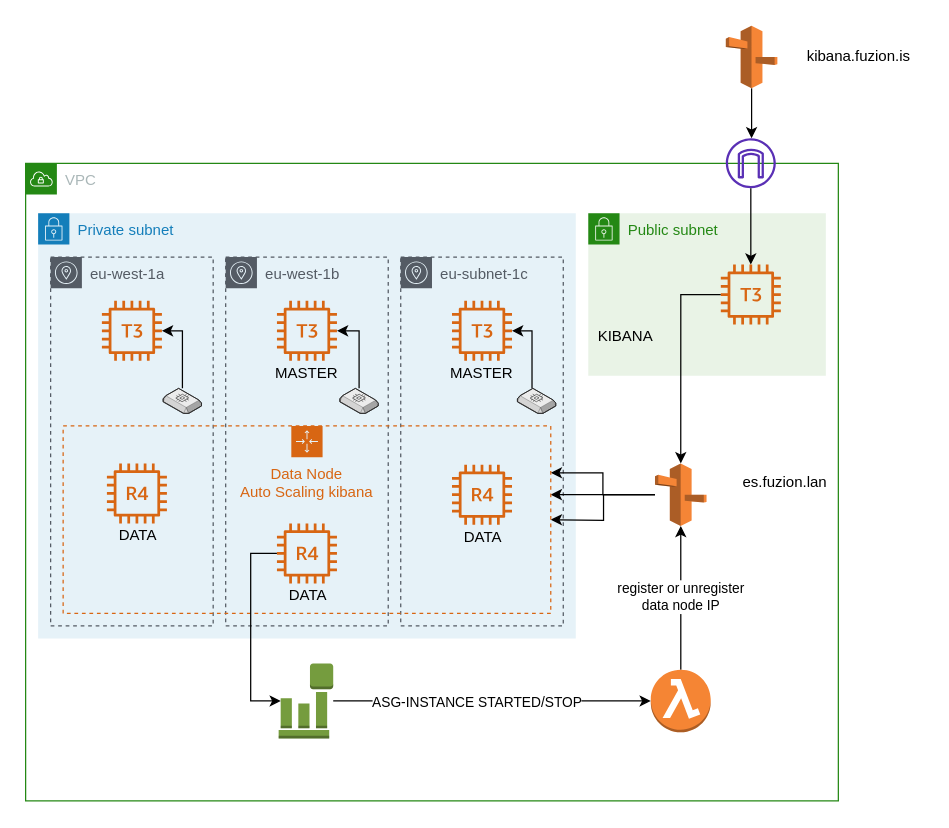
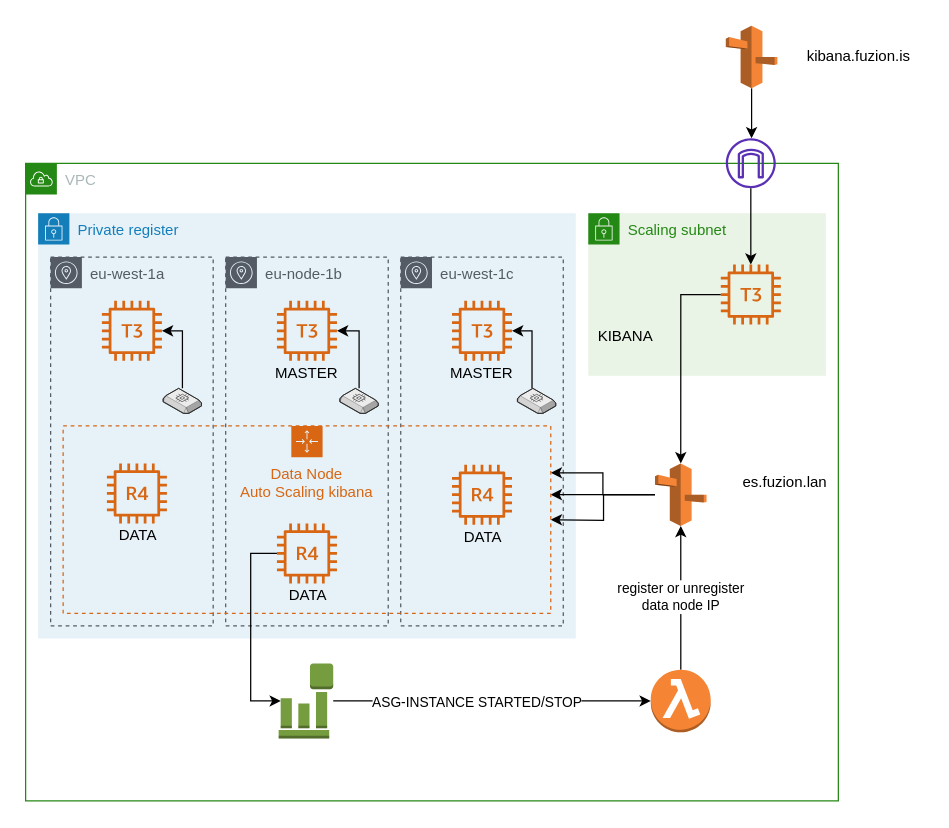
node "Private subnet": label "Private subnet" -> "Private register"
node "Public subnet": label "Public subnet" -> "Scaling subnet"
node "eu-west-1b": label "eu-west-1b" -> "eu-node-1b"
node "eu-subnet-1c": label "eu-subnet-1c" -> "eu-west-1c"
